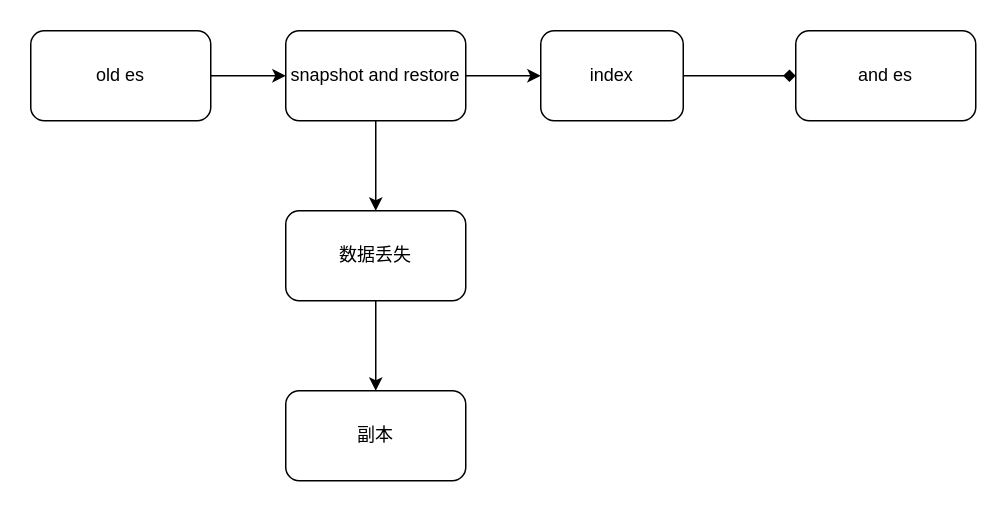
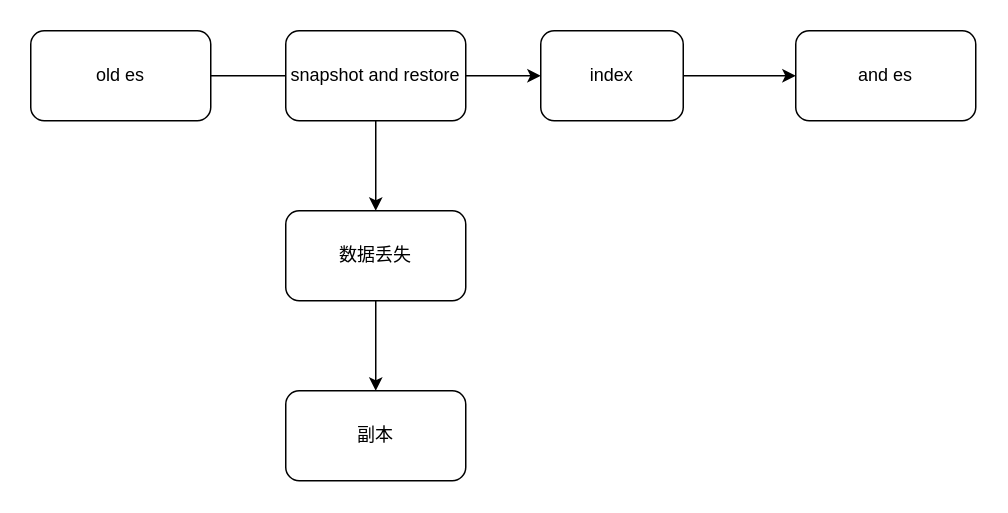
edge "old es" -> "snapshot and restore": arrowhead classic -> none
edge "index" -> "and es": arrowhead diamond -> classic
